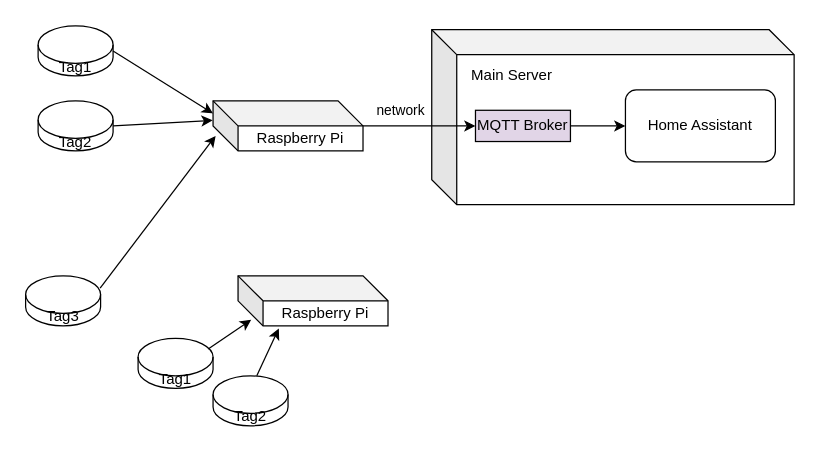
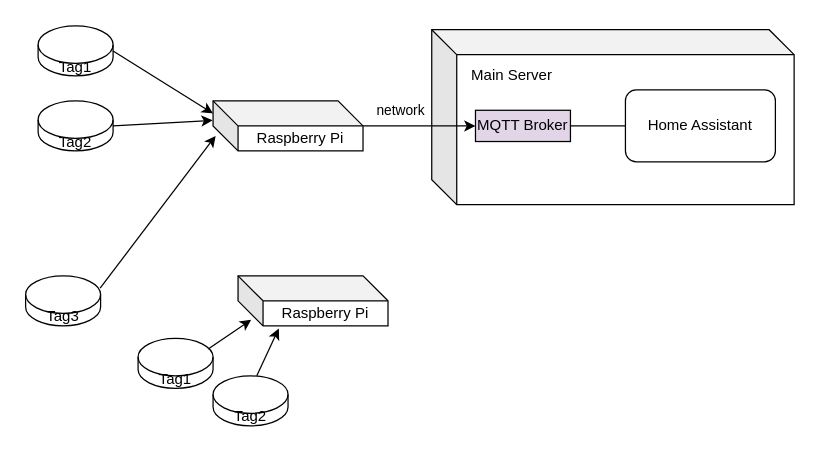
edge "MQTT Broker" -> "Home Assistant": arrowhead classic -> none
